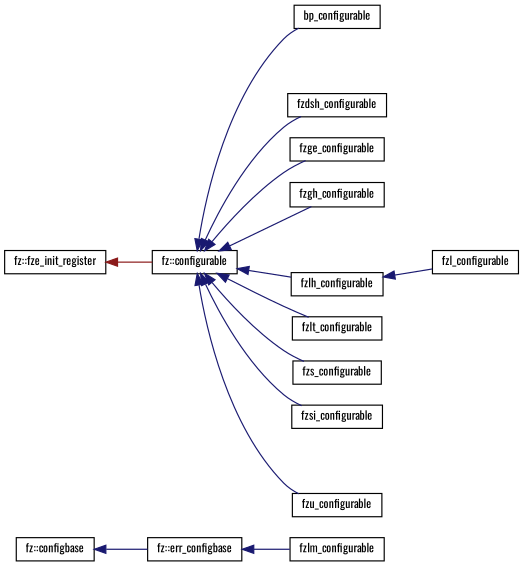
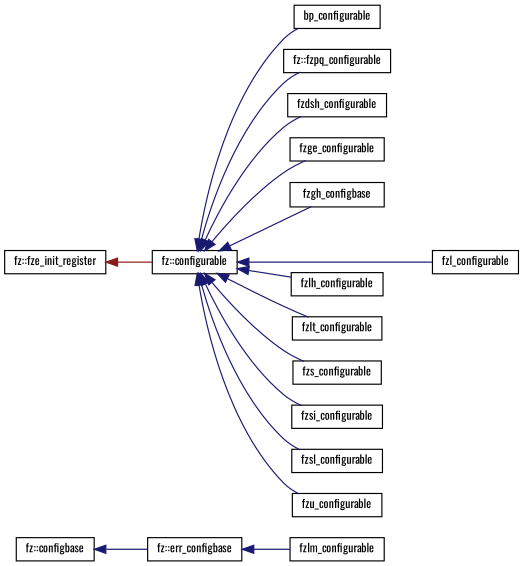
node "fz::fzpq_configurable": added
node "fzgh_configurable": label "fzgh_configurable" -> "fzgh_configbase"
edge "fzl_configurable" -> "fzlh_configurable": now "fzl_configurable" -> "fz::configurable"
node "fzsl_configurable": added
